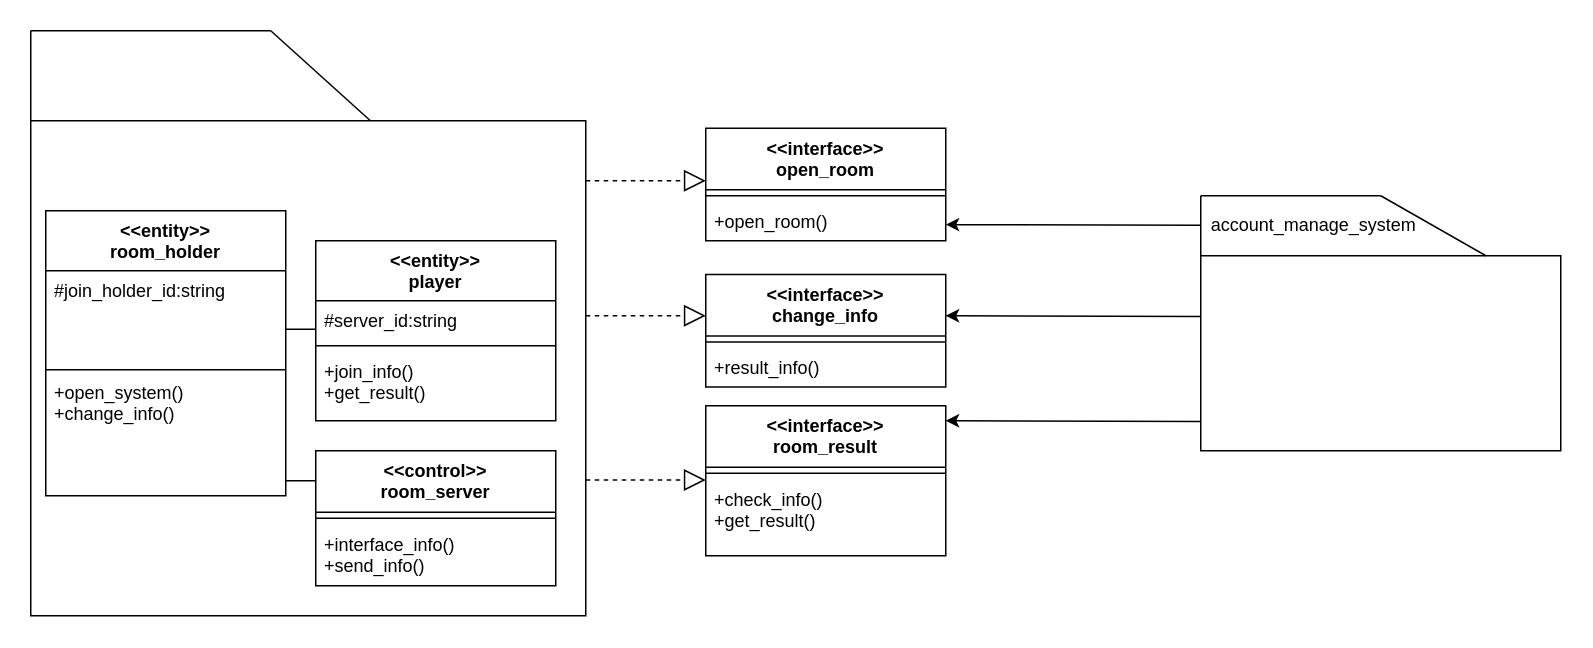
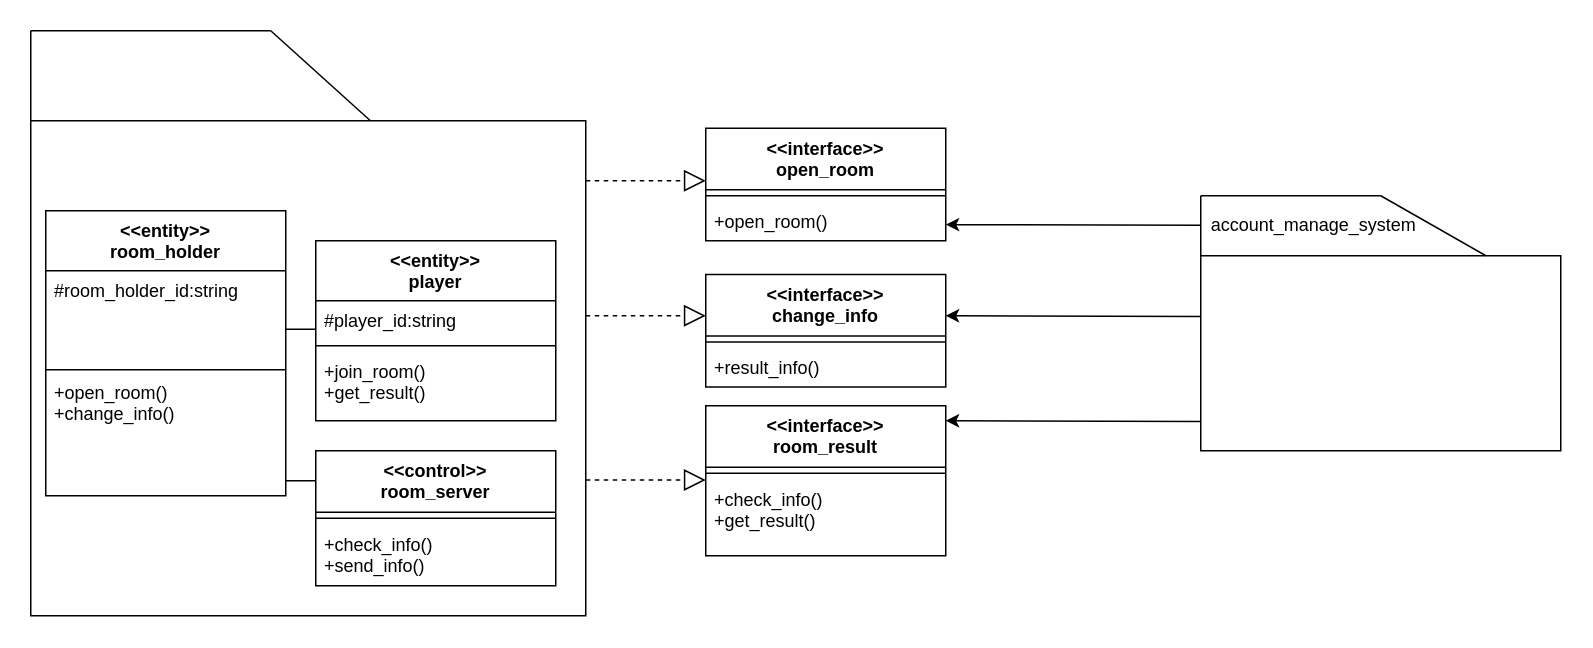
node "#join_holder_id:string": label "#join_holder_id:string" -> "#room_holder_id:string"
node "#server_id:string": label "#server_id:string" -> "#player_id:string"
node "+join_info() +get_result()": label "+join_info() +get_result()" -> "+join_room() +get_result()"
node "+open_system() +change_info()": label "+open_system() +change_info()" -> "+open_room() +change_info()"
node "+interface_info() +send_info()": label "+interface_info() +send_info()" -> "+check_info() +send_info()"
